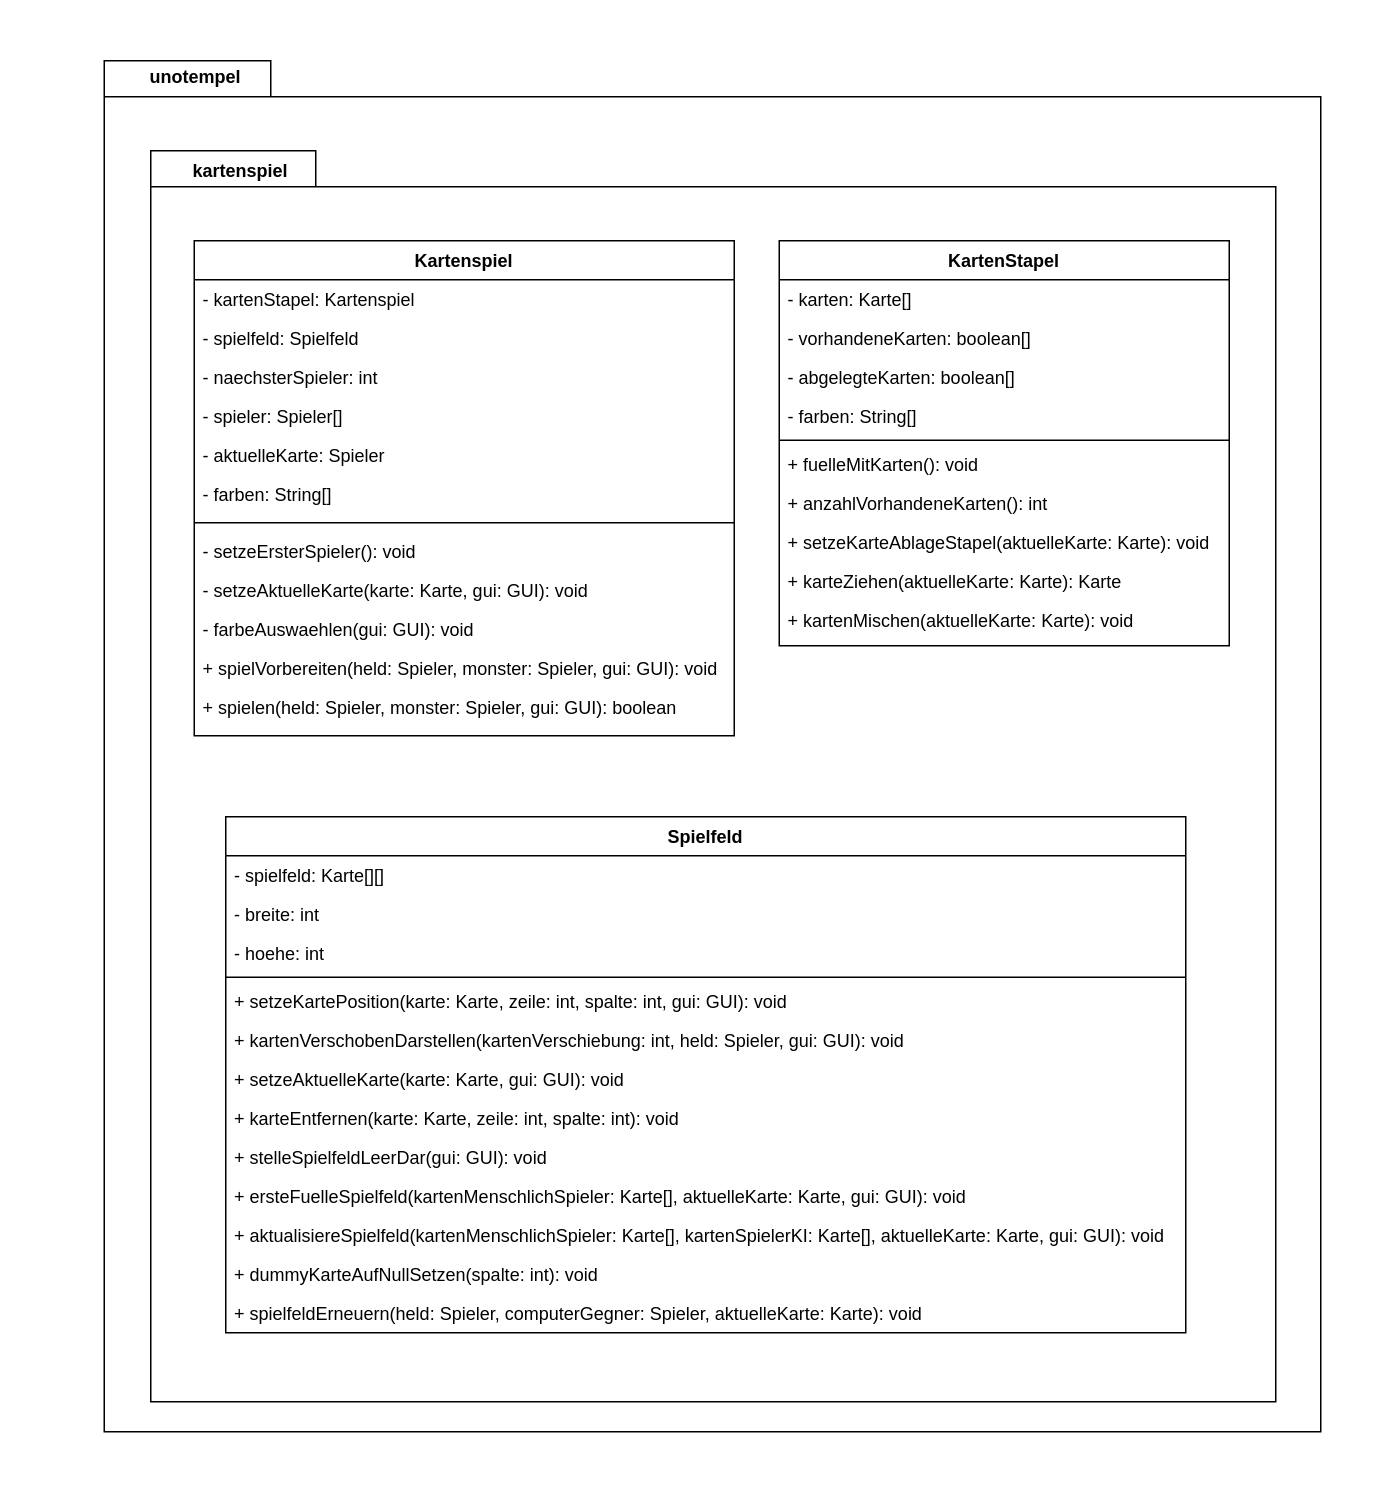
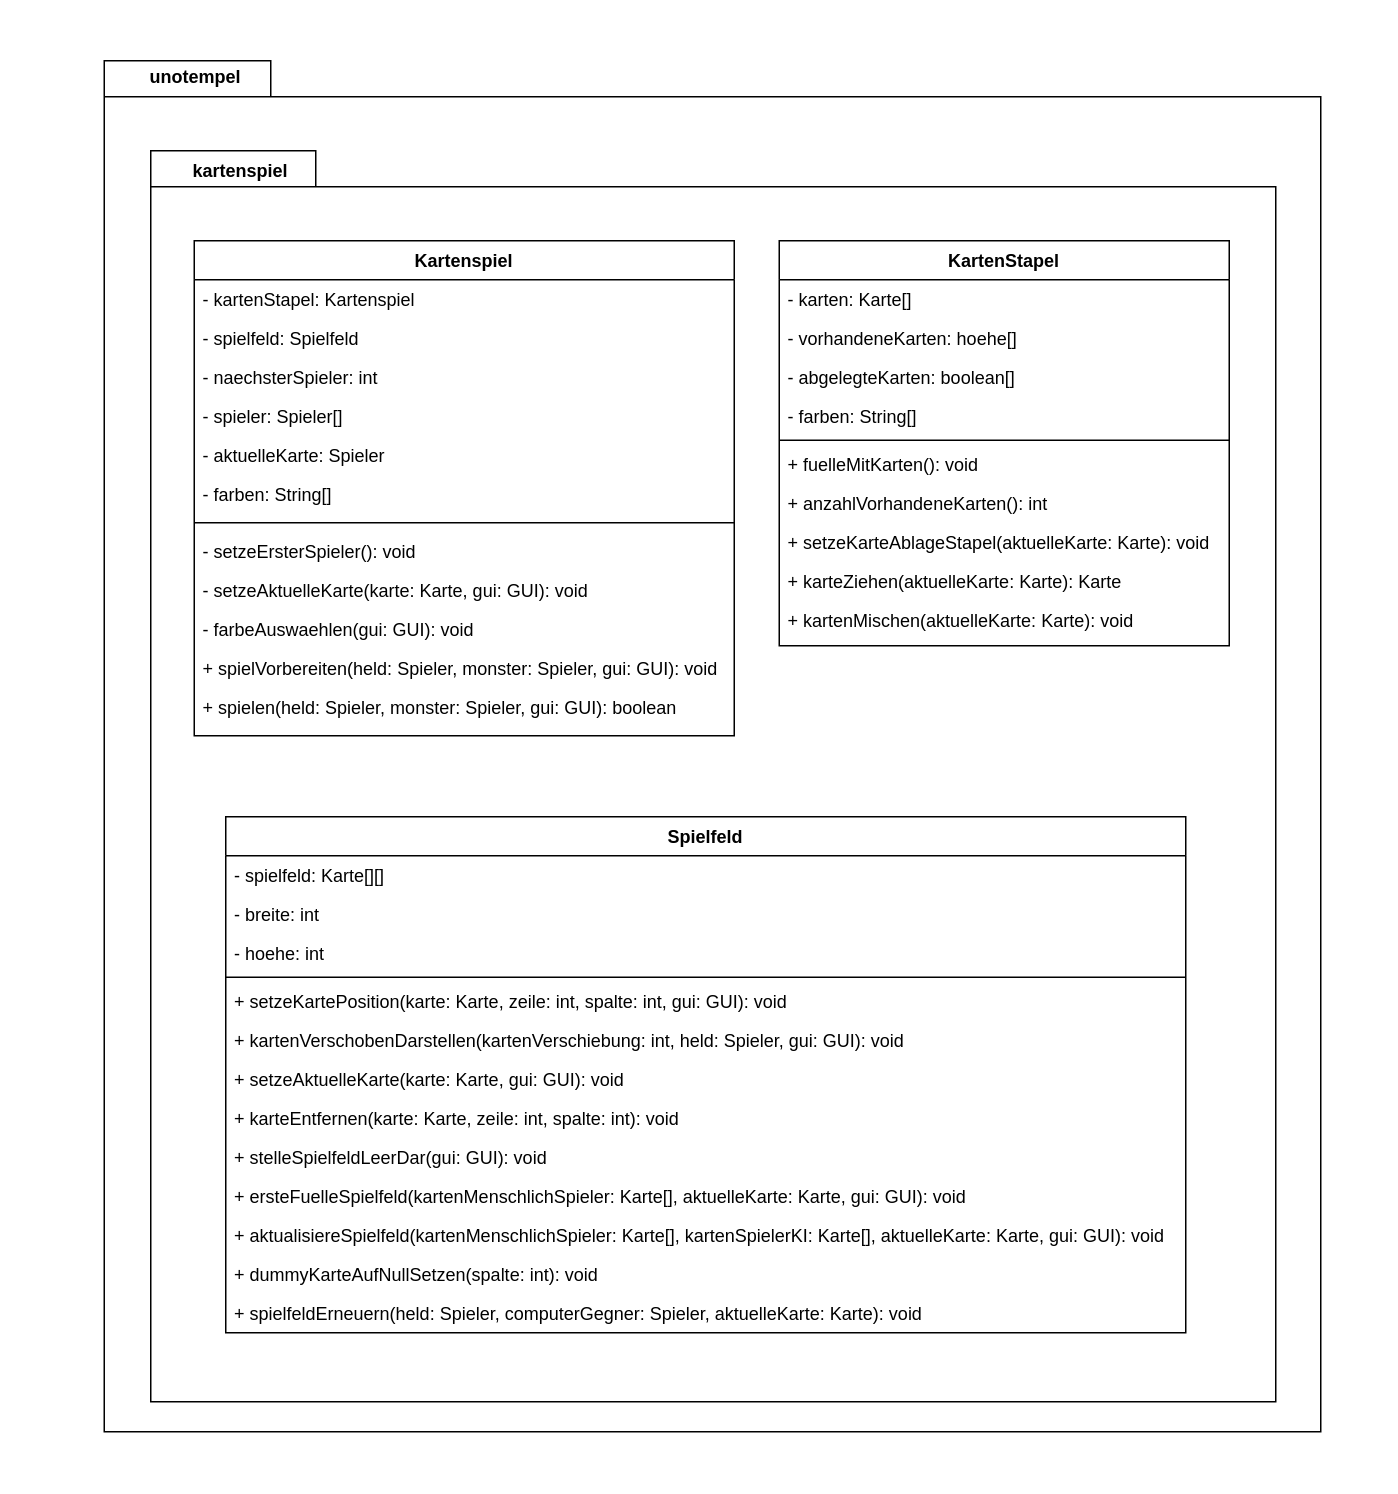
node "- vorhandeneKarten: boolean[]": label "- vorhandeneKarten: boolean[]" -> "- vorhandeneKarten: hoehe[]"
